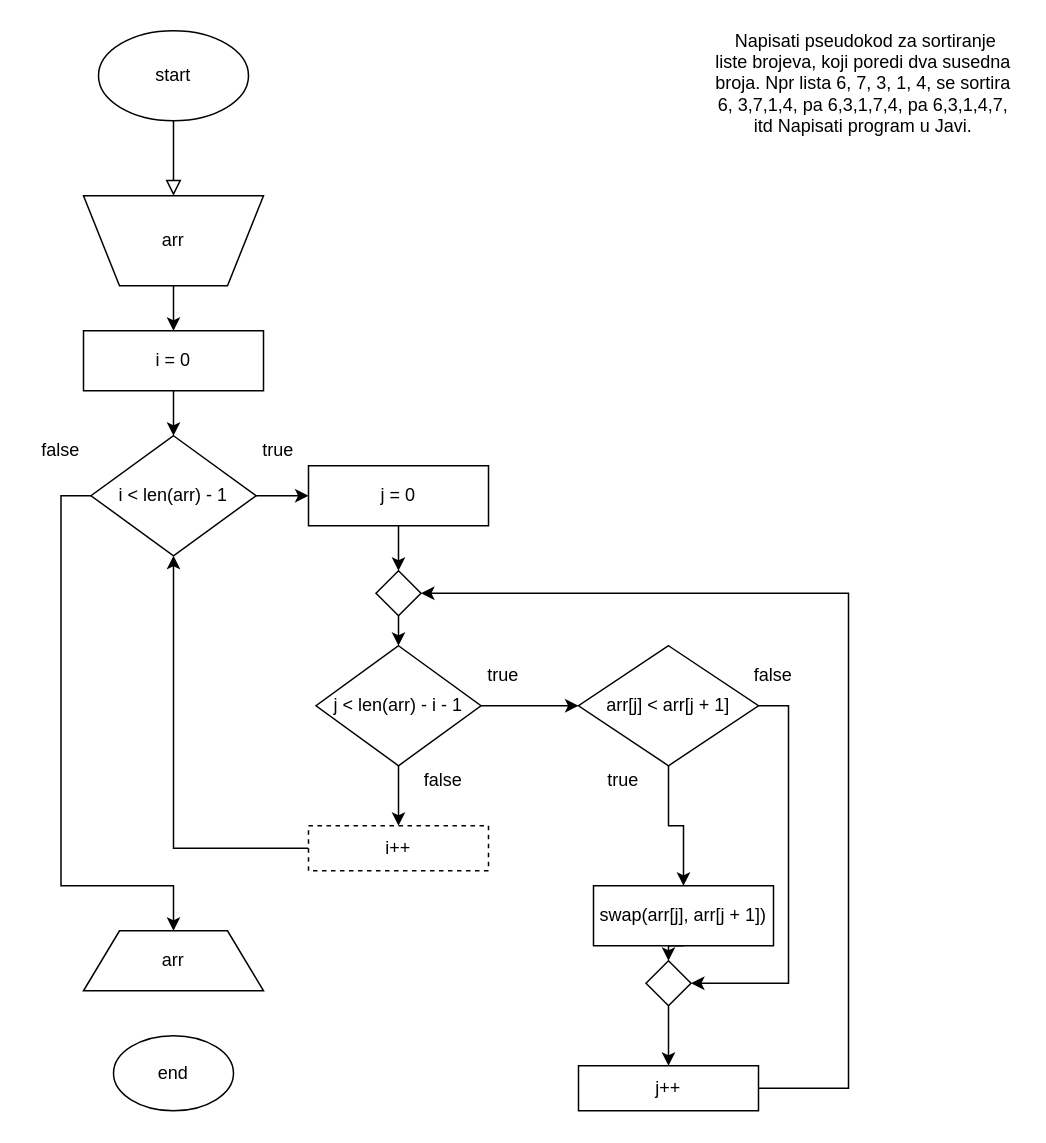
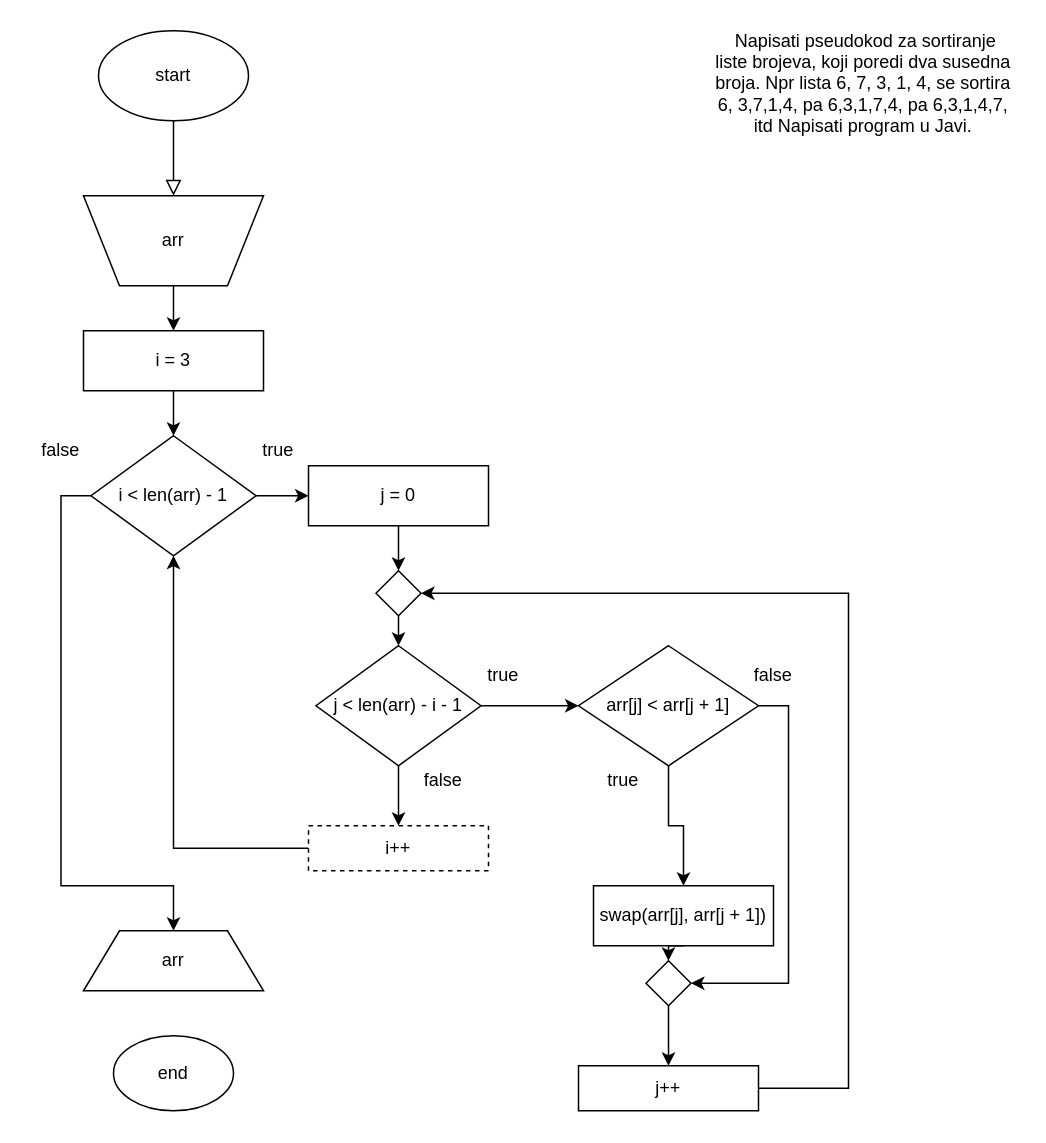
node "i = 0": label "i = 0" -> "i = 3"
